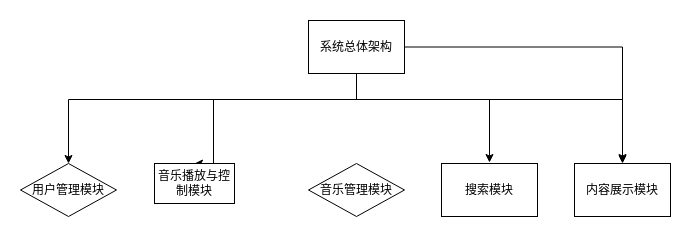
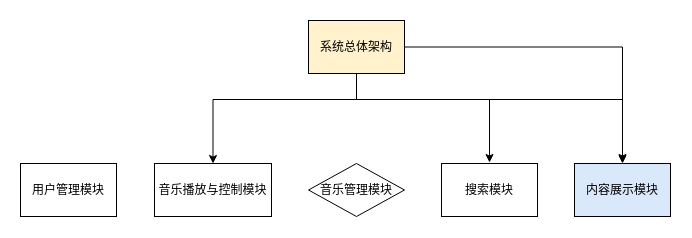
node "系统总体架构": fillcolor #ffffff -> #fff2cc
edge "系统总体架构" -> "用户管理模块": removed
node "音乐播放与控制模块": size 80x40 -> 117x53
node "用户管理模块": shape diamond -> rectangle
node "内容展示模块": fillcolor #ffffff -> #dae8fc
